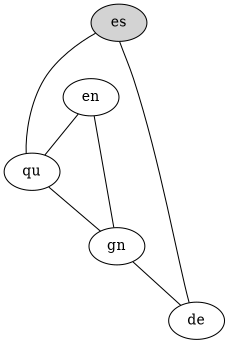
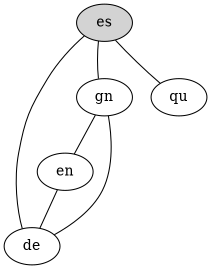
edge "en" -- "qu": now "en" -- "de"
edge "qu" -- "gn": now "es" -- "gn"
